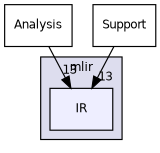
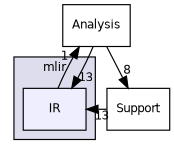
edge "Analysis" -> "Support": added
edge "IR" -> "Analysis": added
